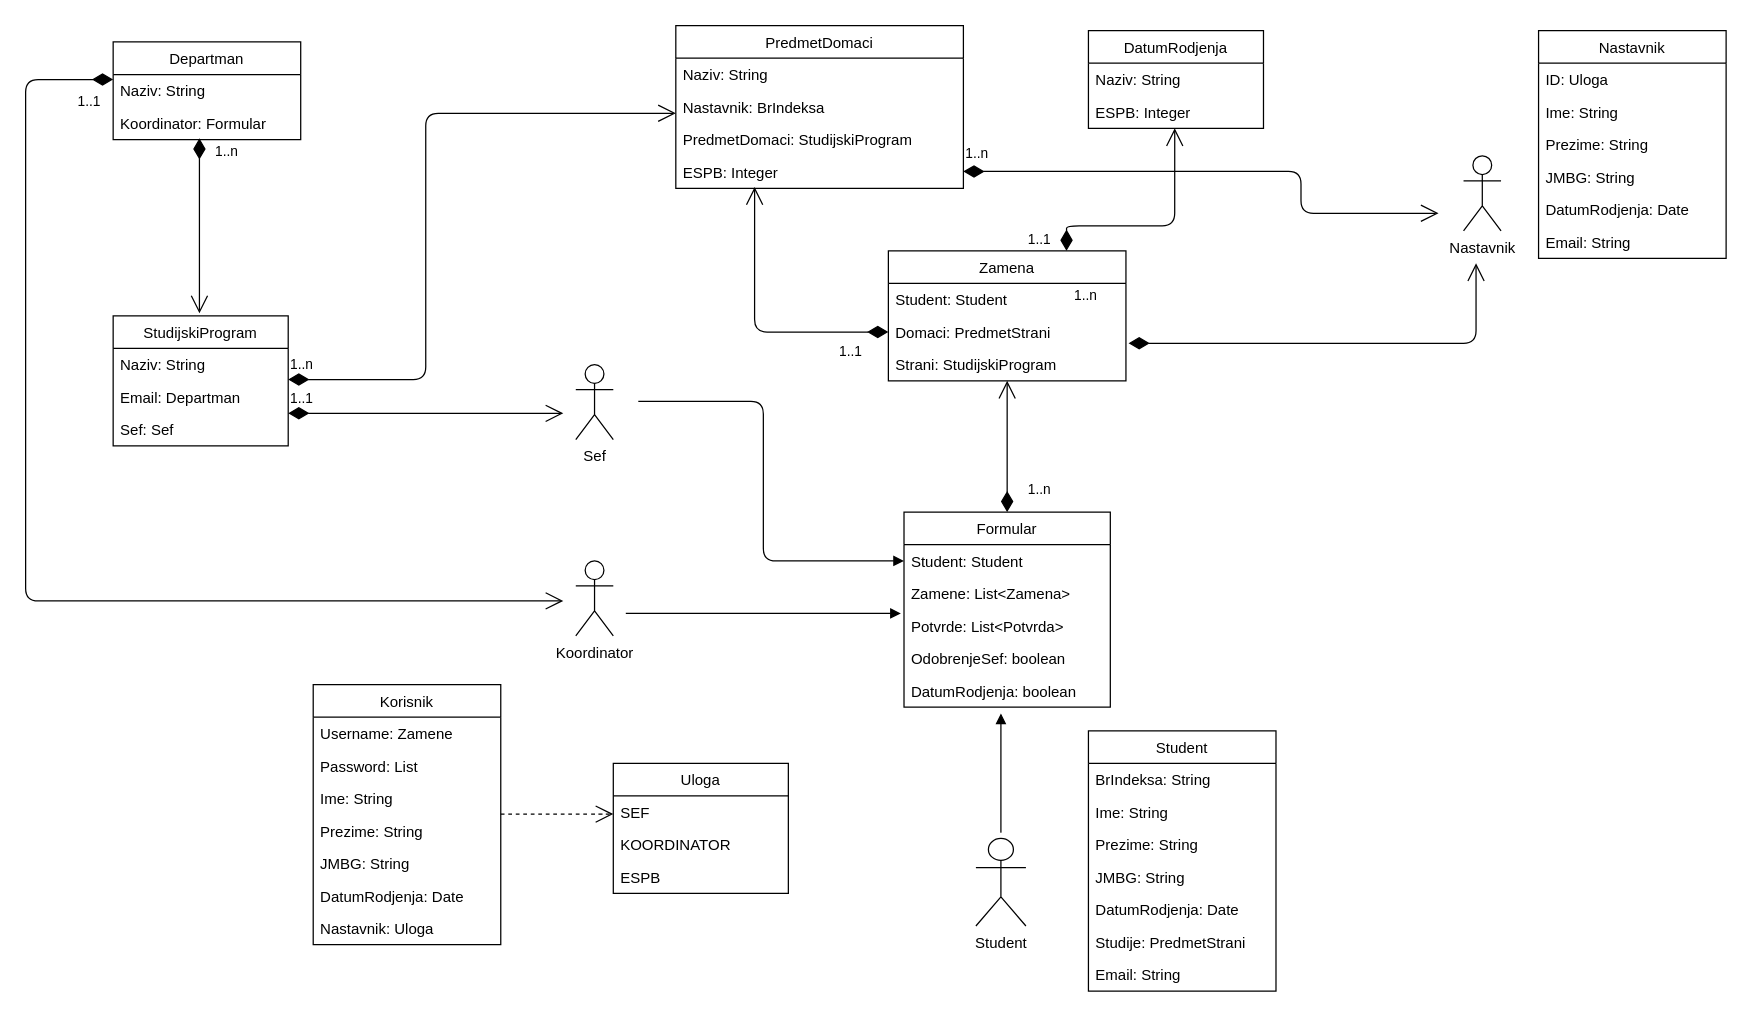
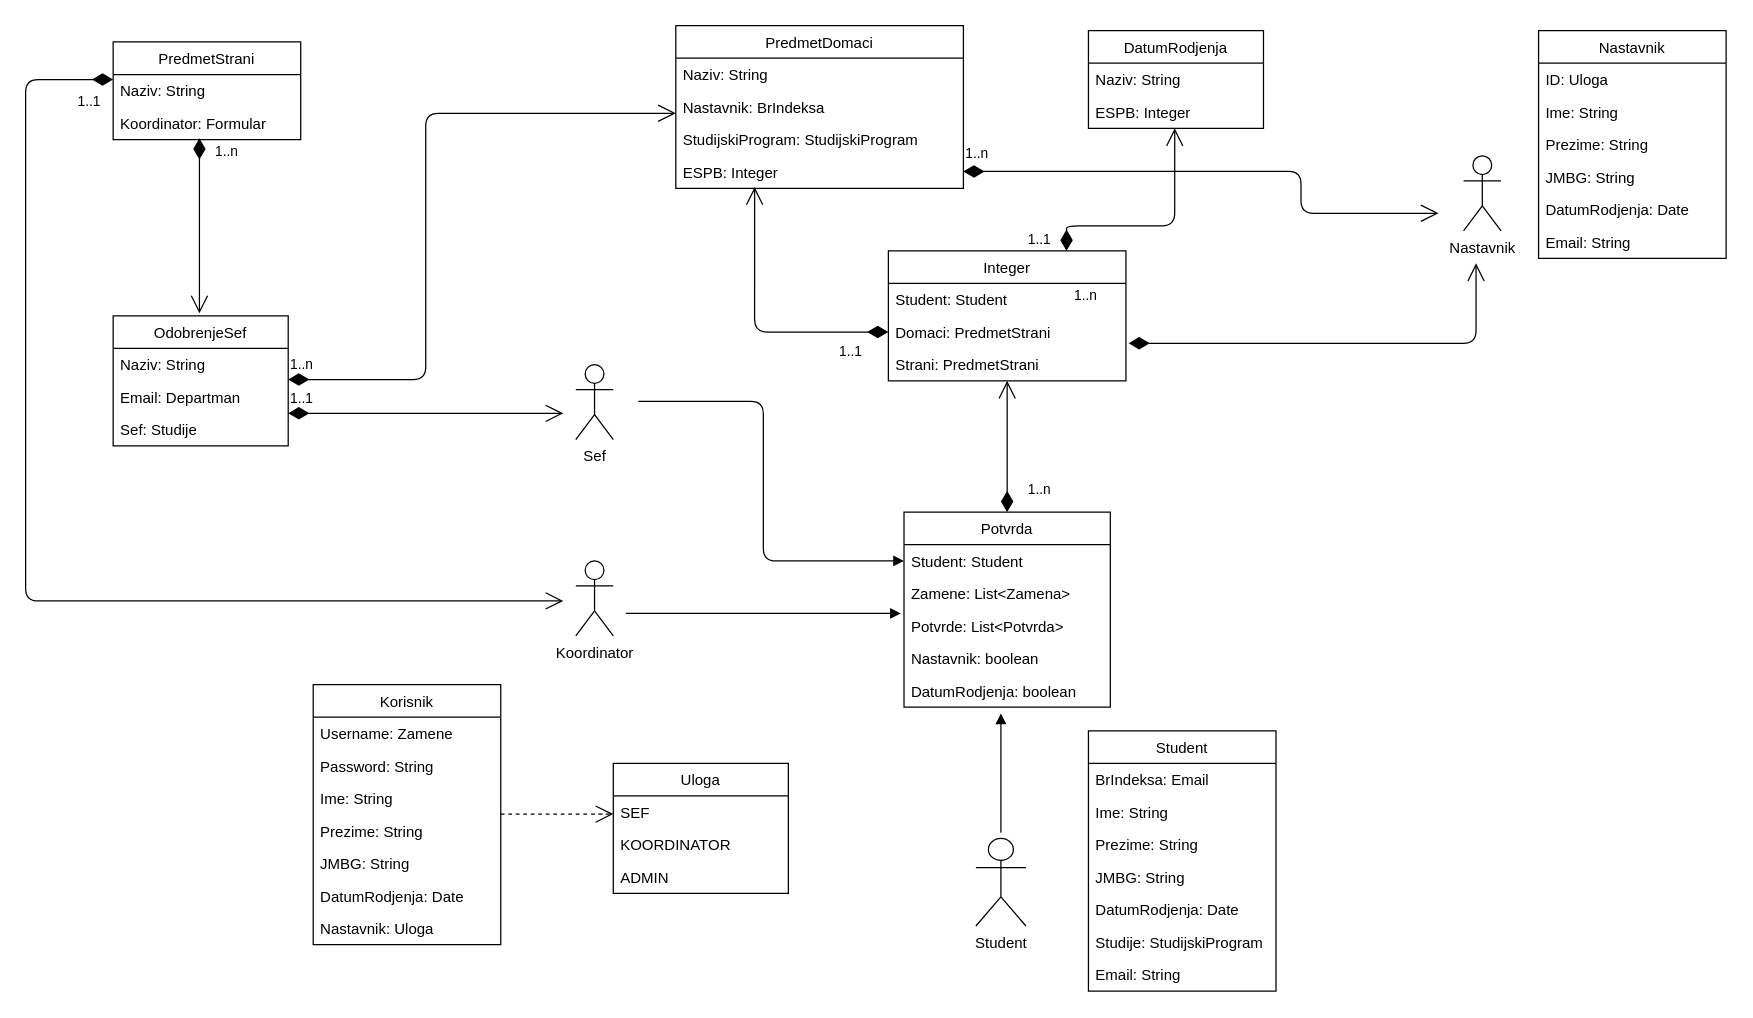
node "Departman": label "Departman" -> "PredmetStrani"
node "PredmetDomaci: StudijskiProgram": label "PredmetDomaci: StudijskiProgram" -> "StudijskiProgram: StudijskiProgram"
node "Zamena": label "Zamena" -> "Integer"
node "StudijskiProgram": label "StudijskiProgram" -> "OdobrenjeSef"
node "Strani: StudijskiProgram": label "Strani: StudijskiProgram" -> "Strani: PredmetStrani"
node "Sef: Sef": label "Sef: Sef" -> "Sef: Studije"
node "Formular": label "Formular" -> "Potvrda"
node "OdobrenjeSef: boolean": label "OdobrenjeSef: boolean" -> "Nastavnik: boolean"
node "Password: List": label "Password: List" -> "Password: String"
node "BrIndeksa: String": label "BrIndeksa: String" -> "BrIndeksa: Email"
node "ESPB": label "ESPB" -> "ADMIN"
node "Studije: PredmetStrani": label "Studije: PredmetStrani" -> "Studije: StudijskiProgram"
